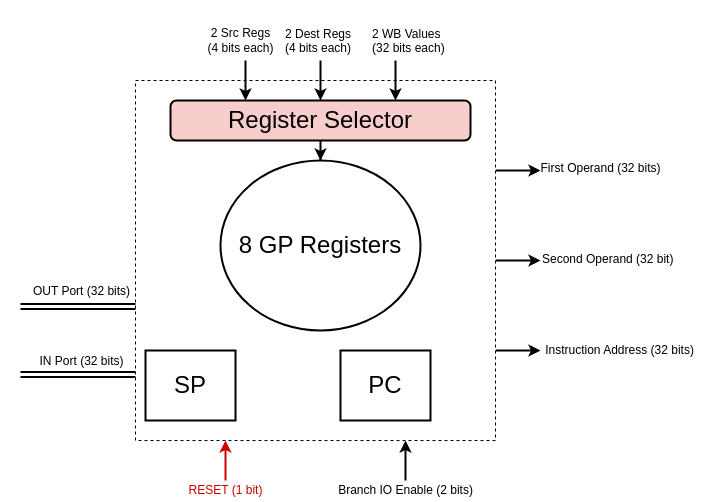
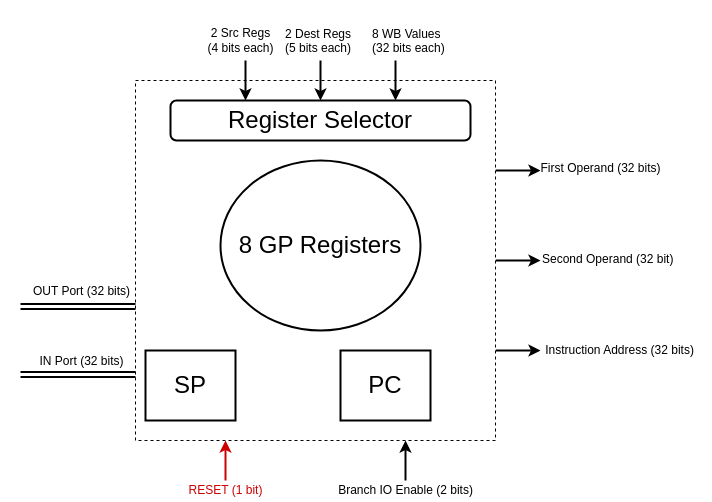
node "2 Dest Regs (4 bits each)": label "2 Dest Regs (4 bits each)" -> "2 Dest Regs (5 bits each)"
node "2 WB Values (32 bits each)": label "2 WB Values (32 bits each)" -> "8 WB Values (32 bits each)"
node "Register Selector": fillcolor #f8cecc -> #ffffff
edge "Register Selector" -> "8 GP Registers": removed
